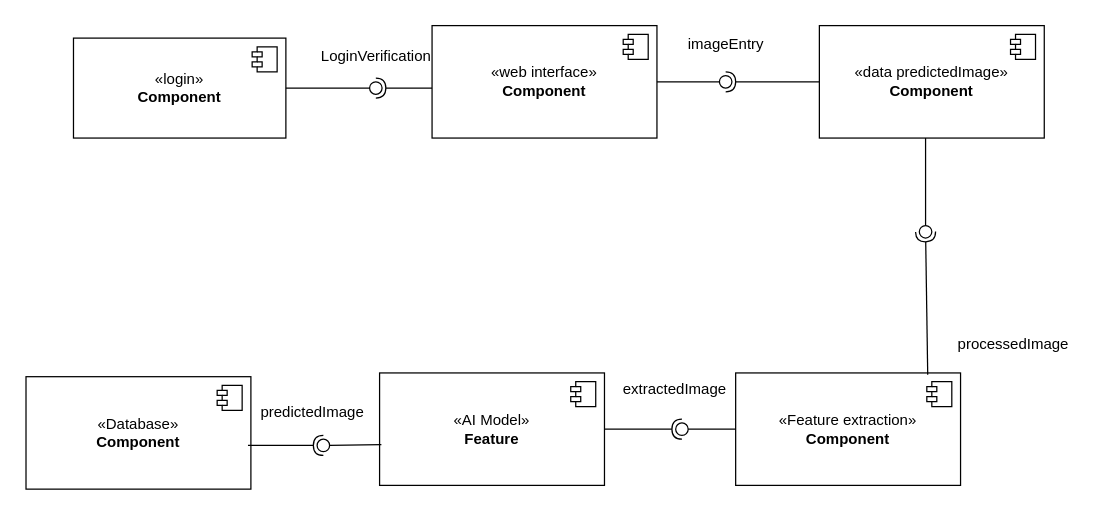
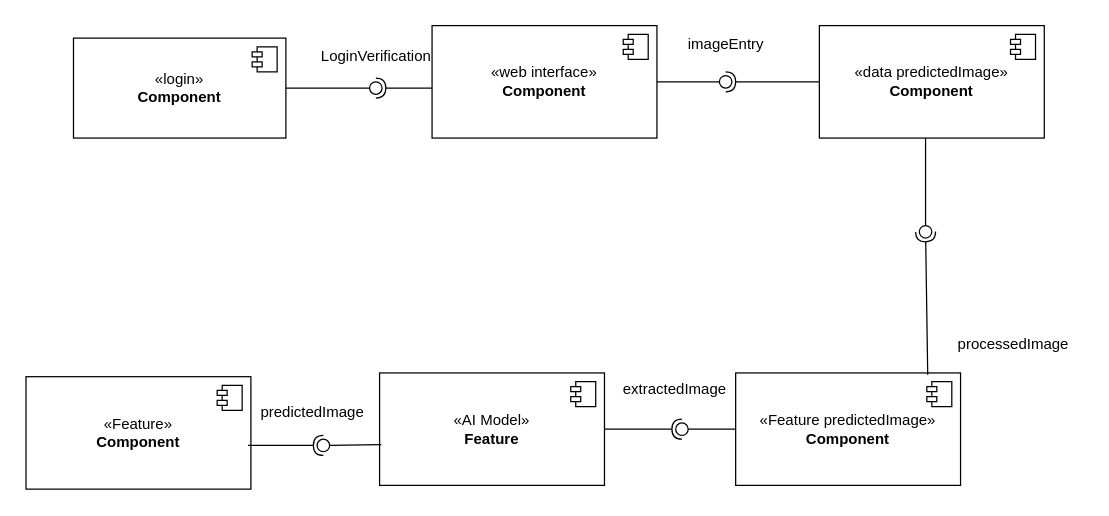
node "«Feature extraction» Component": label "«Feature extraction» Component" -> "«Feature predictedImage» Component"
node "«Database» Component": label "«Database» Component" -> "«Feature» Component"
